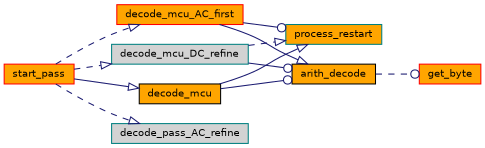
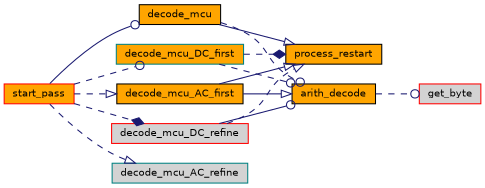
node "decode_mcu_AC_first": color red -> black
edge "decode_mcu_AC_first" -> "process_restart": arrowhead odot -> onormal
node "process_restart": color teal -> black
node "decode_mcu_DC_first": added
node "decode_mcu_DC_refine": color teal -> red
edge "start_pass" -> "decode_mcu_DC_refine": arrowhead onormal -> diamond
node "get_byte": fillcolor orange -> lightgrey
edge "start_pass" -> "decode_mcu": arrowhead onormal -> odot
edge "decode_mcu" -> "arith_decode": style solid -> dashed
node "decode_pass_AC_refine": label "decode_pass_AC_refine" -> "decode_mcu_AC_refine"
